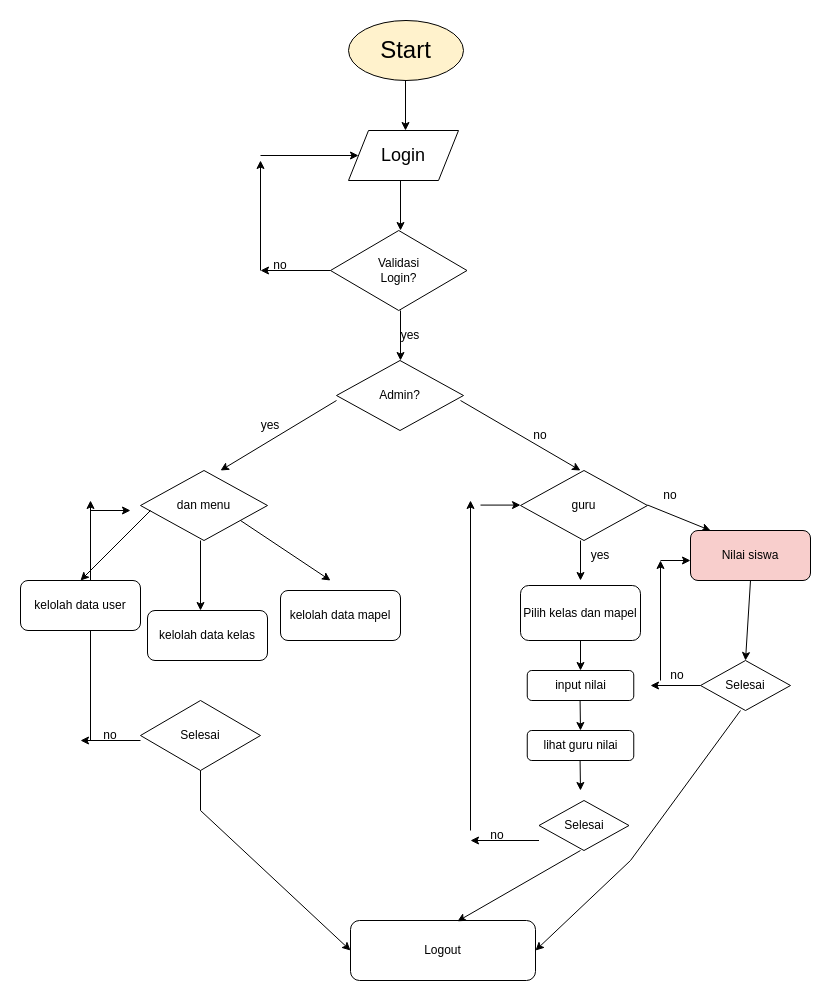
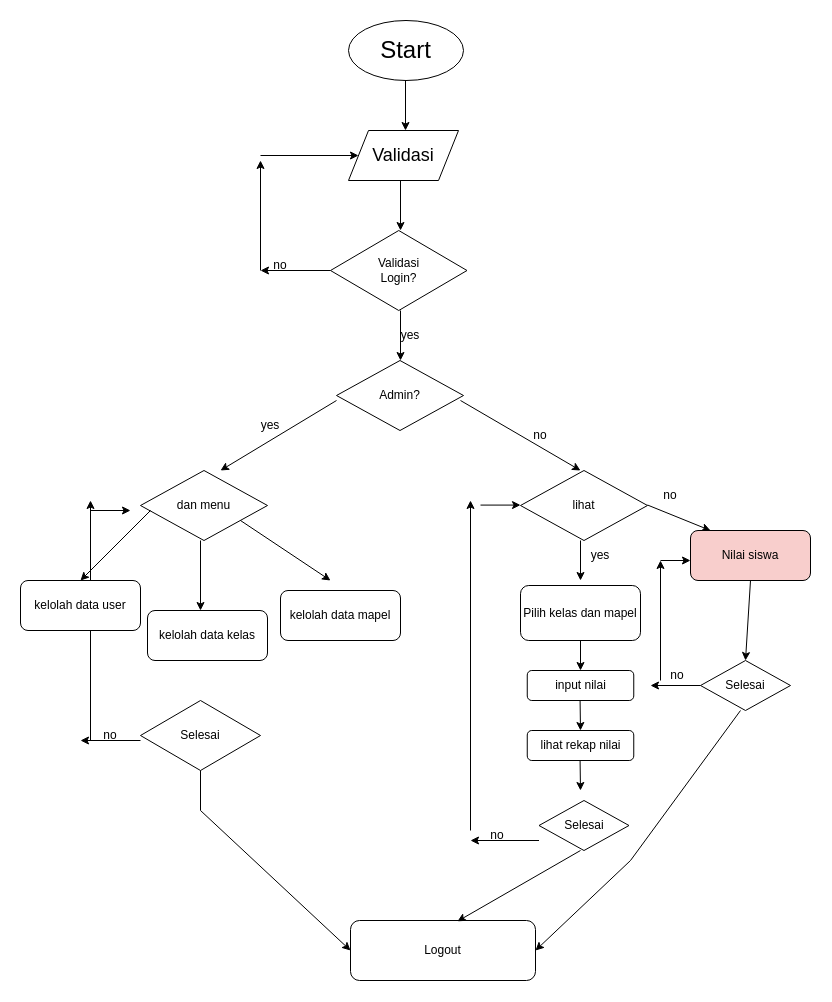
node "Start": fillcolor #fff2cc -> #ffffff
node "Login": label "Login" -> "Validasi"
node "guru": label "guru" -> "lihat"
node "lihat guru nilai": label "lihat guru nilai" -> "lihat rekap nilai"
